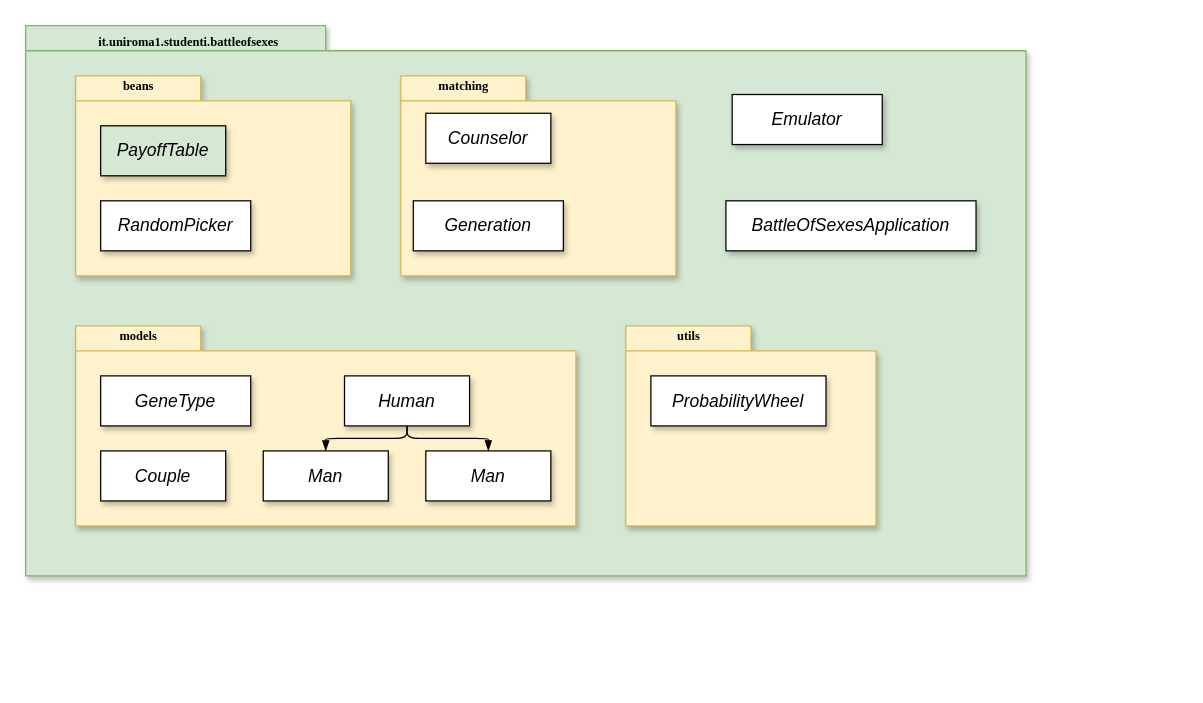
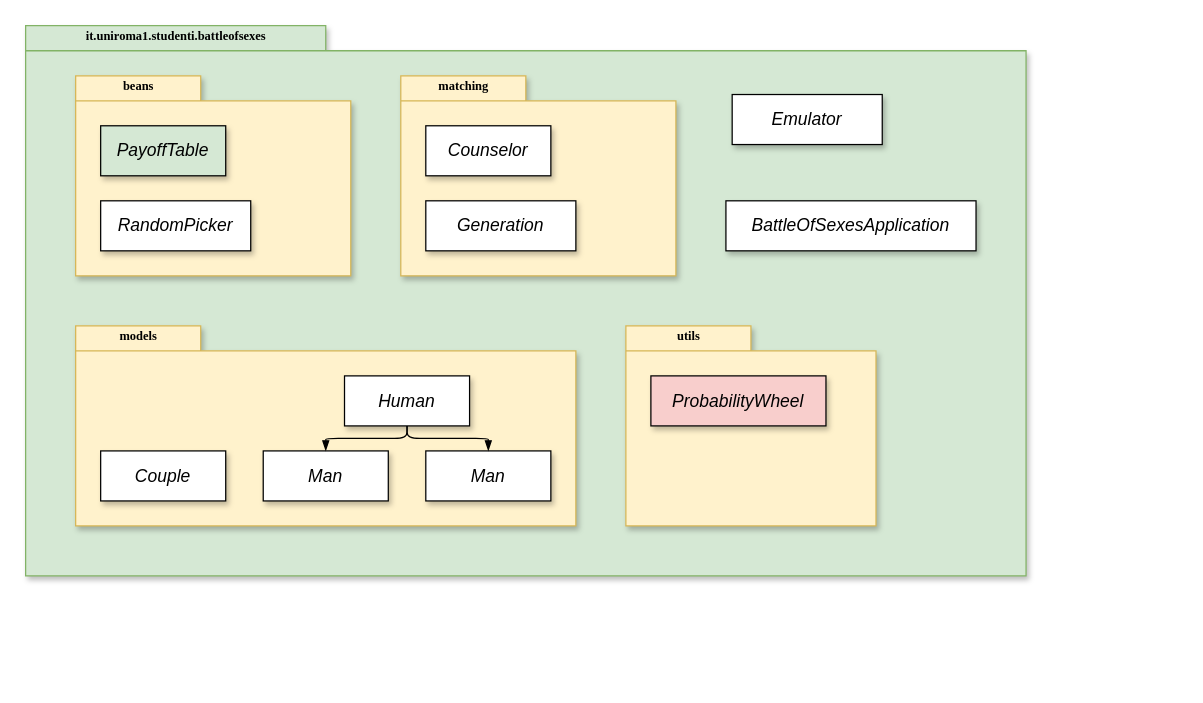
node "it.uniroma1.studenti.battleofsexes": moved (188, 44) -> (176, 38)
node "Counselor": moved (488, 138) -> (488, 151)
node "Generation": moved (488, 226) -> (501, 226)
node "GeneType": removed
node "ProbabilityWheel": fillcolor #ffffff -> #f8cecc
